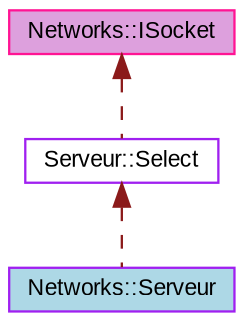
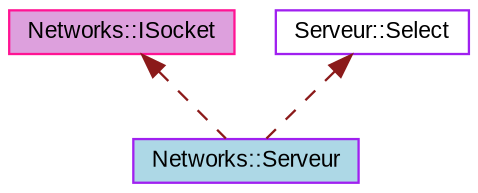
edge "Serveur::Select" -> "Networks::ISocket": now "Networks::Serveur" -> "Networks::ISocket"
